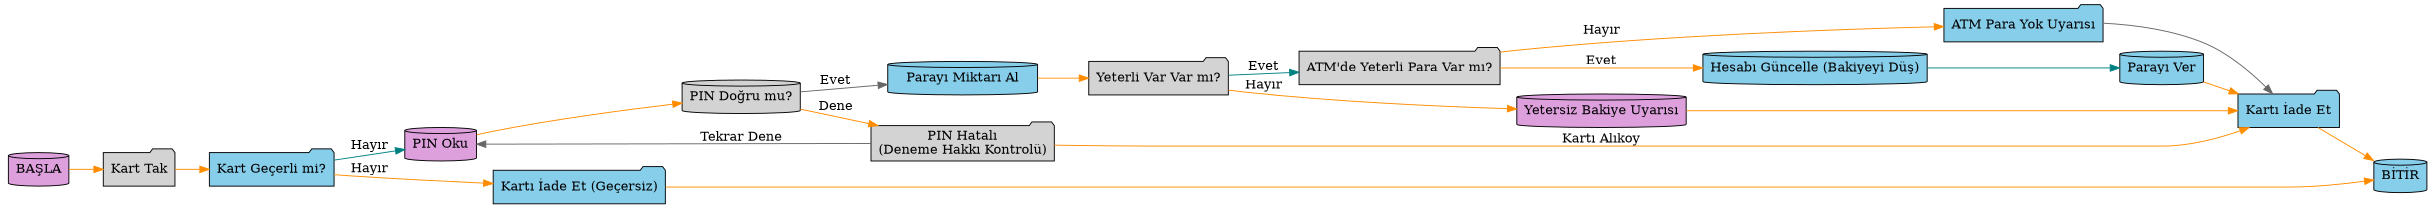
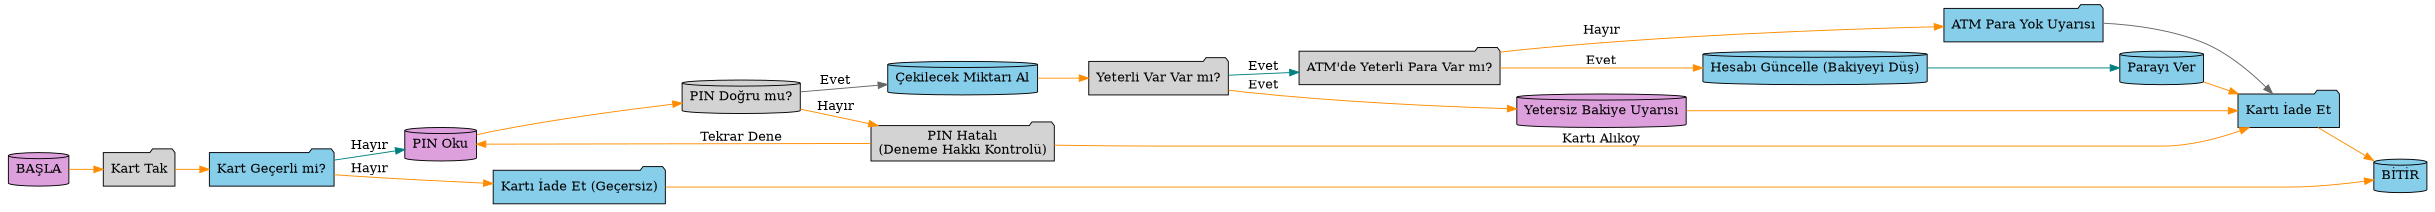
node "Parayı Miktarı Al": label "Parayı Miktarı Al" -> "Çekilecek Miktarı Al"
edge "Yeterli Var Var mı?" -> "Yetersiz Bakiye Uyarısı": label "Hayır" -> "Evet"
edge "PIN Doğru mu?" -> "PIN Hatalı (Deneme Hakkı Kontrolü)": label "Dene" -> "Hayır"
edge "PIN Hatalı (Deneme Hakkı Kontrolü)" -> "PIN Oku": color gray40 -> darkorange
